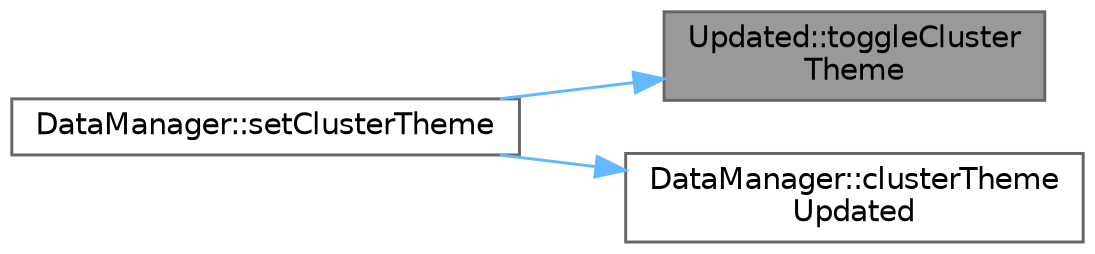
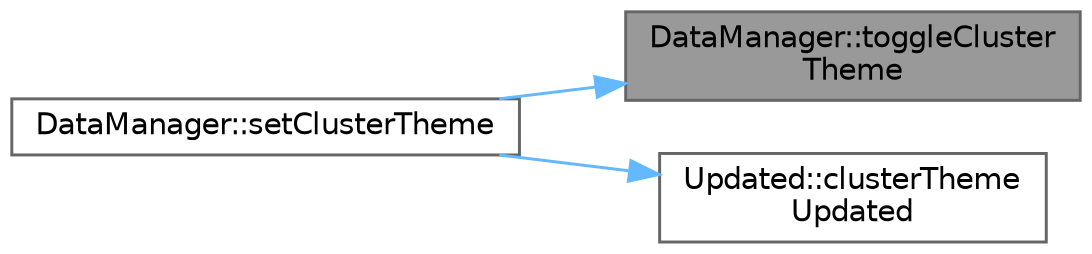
node "Updated::toggleCluster Theme": label "Updated::toggleCluster Theme" -> "DataManager::toggleCluster Theme"
node "DataManager::clusterTheme Updated": label "DataManager::clusterTheme Updated" -> "Updated::clusterTheme Updated"
